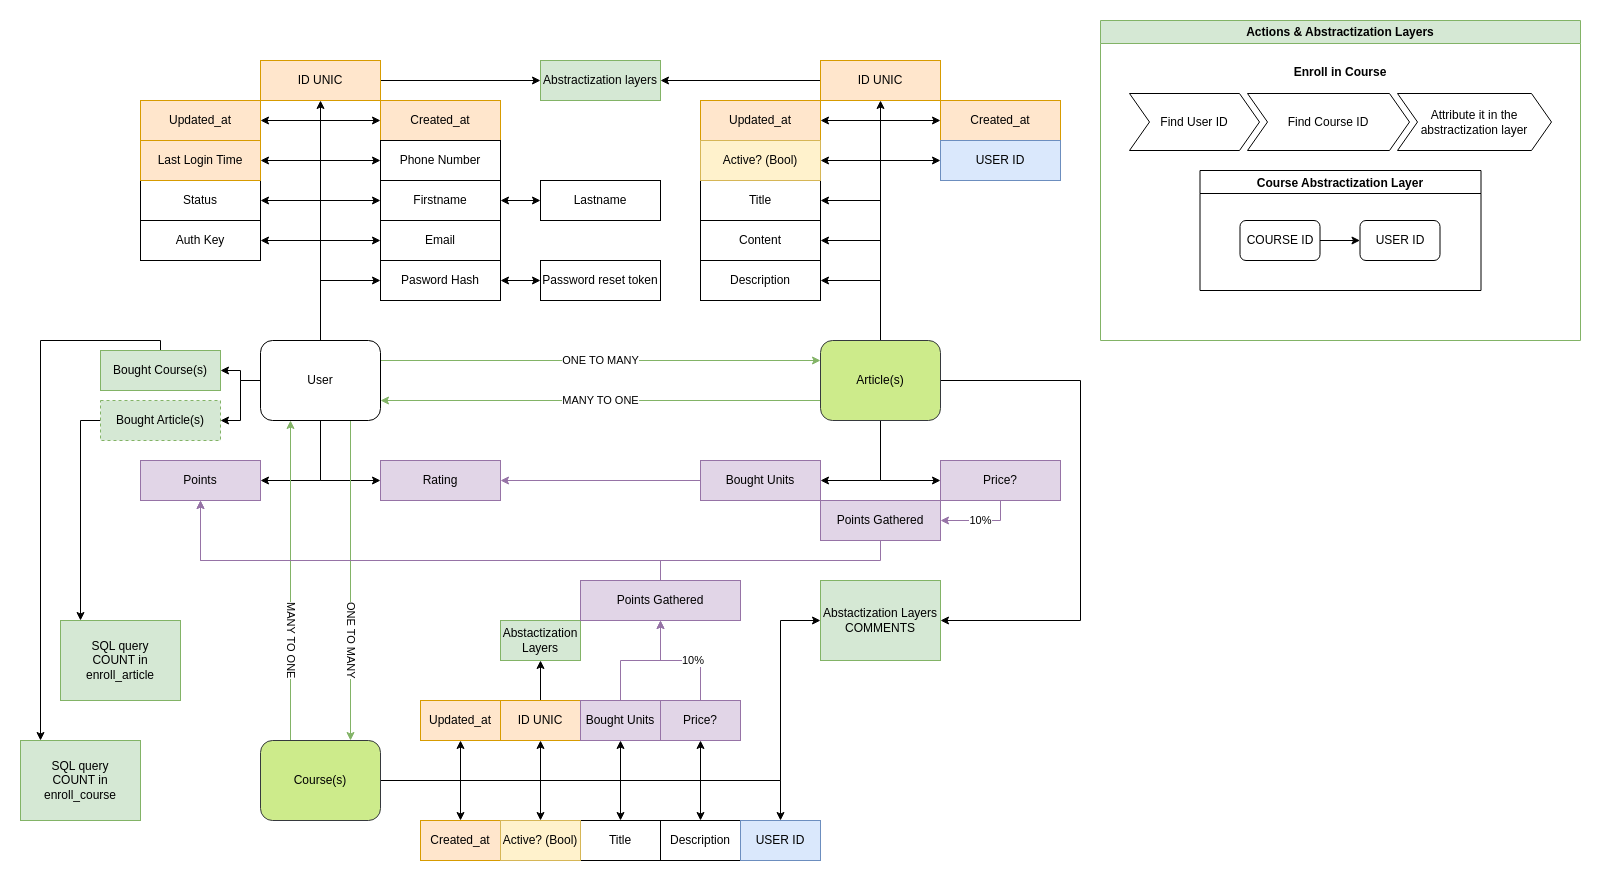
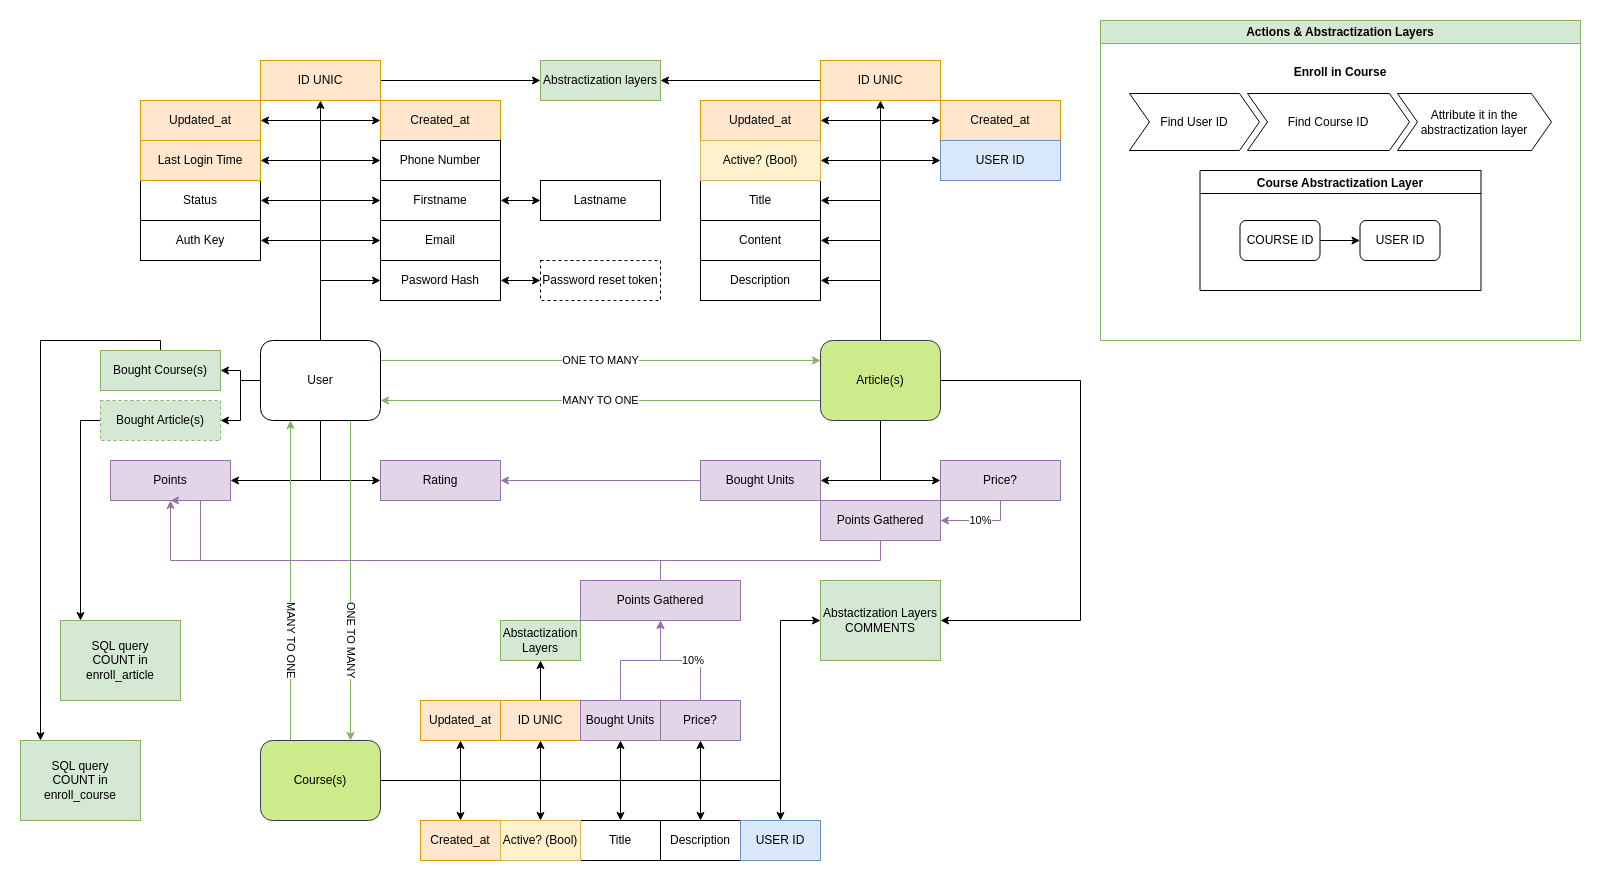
node "Password reset token": style solid -> dashed
node "Points": moved (201, 481) -> (171, 481)
